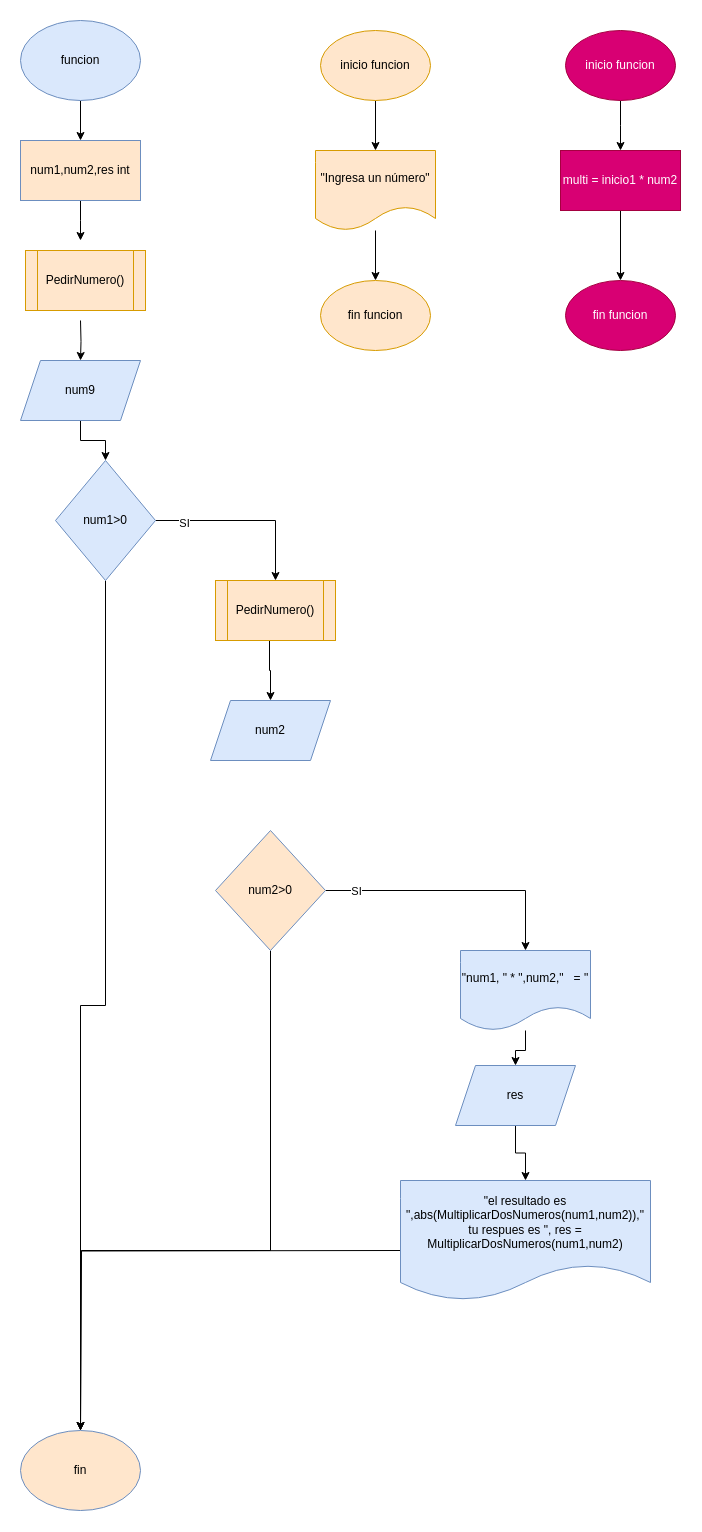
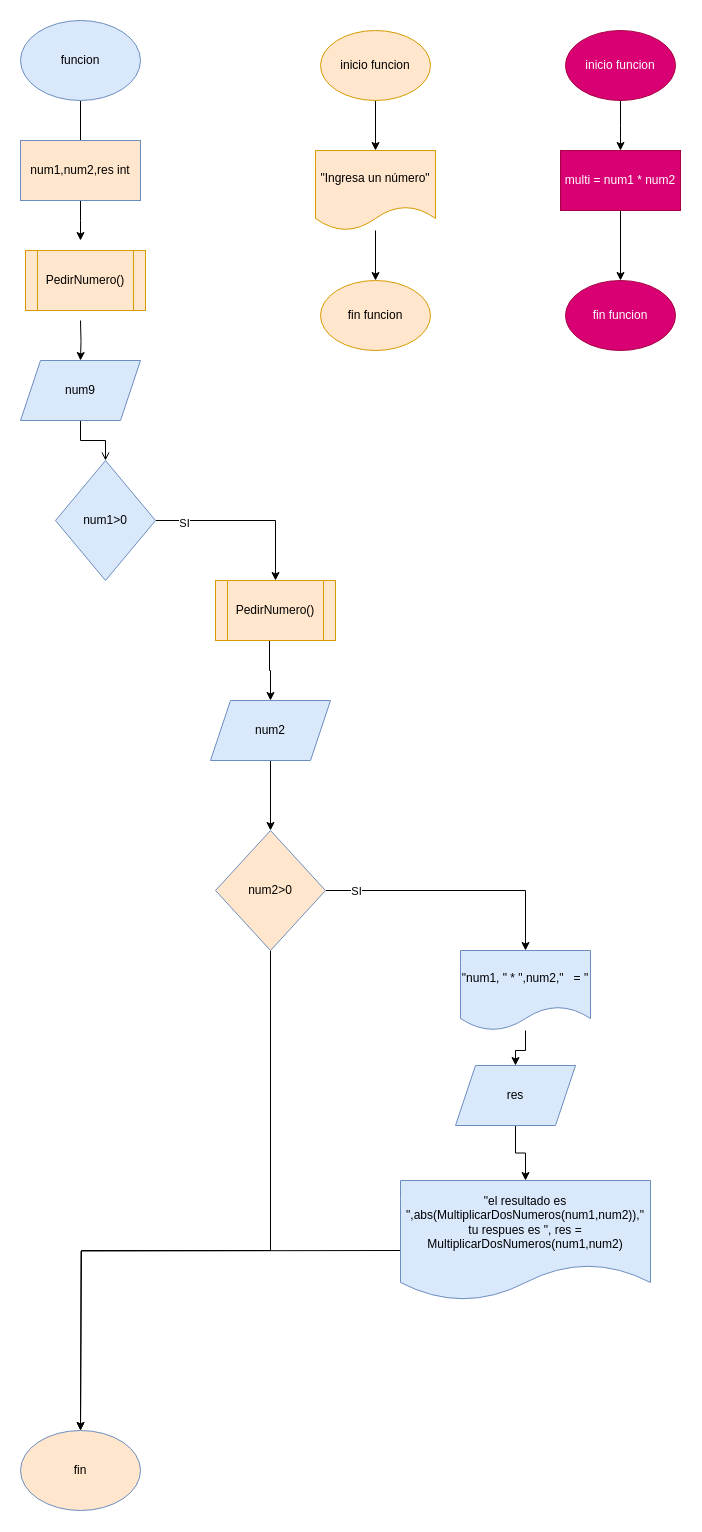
edge "funcion" -> "num1,num2,res int": arrowhead classic -> none
node "multi = inicio1 * num2": label "multi = inicio1 * num2" -> "multi = num1 * num2"
edge "num9" -> "num1>0": arrowhead classic -> open
edge "num2" -> "num2>0": added
edge "num1>0" -> "fin": removed
